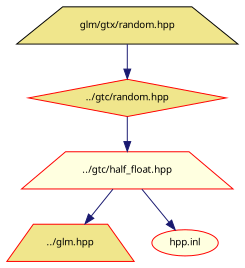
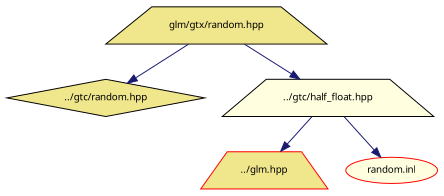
node "../gtc/random.hpp": color red -> black
edge "../gtc/random.hpp" -> "../gtc/half_float.hpp": now "glm/gtx/random.hpp" -> "../gtc/half_float.hpp"
node "../gtc/half_float.hpp": color red -> black
node "hpp.inl": label "hpp.inl" -> "random.inl"
